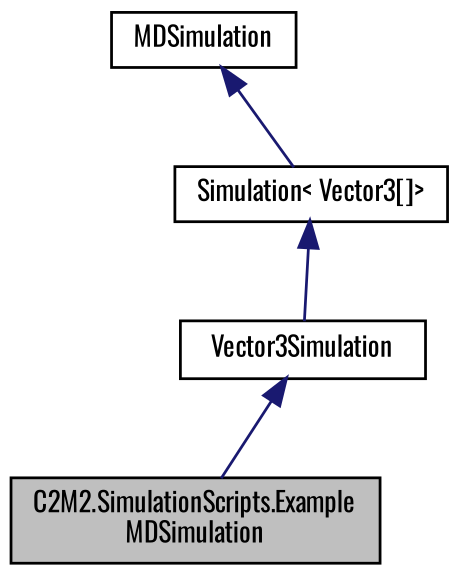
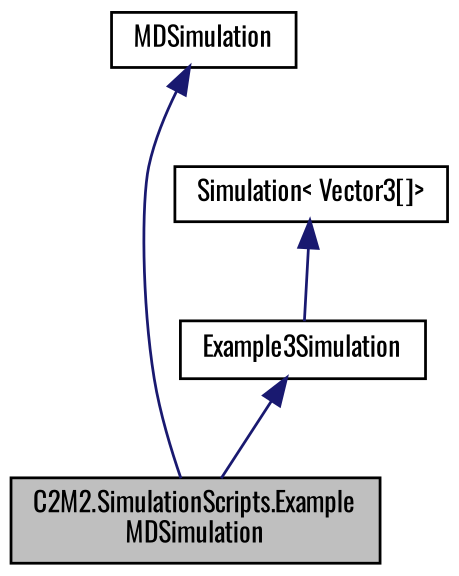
edge "Simulation< Vector3[]>" -> "MDSimulation": now "C2M2.SimulationScripts.Example MDSimulation" -> "MDSimulation"
node "Vector3Simulation": label "Vector3Simulation" -> "Example3Simulation"
